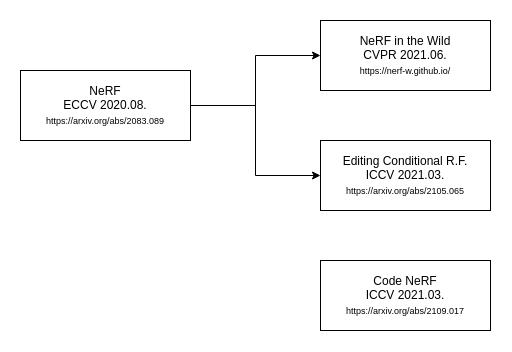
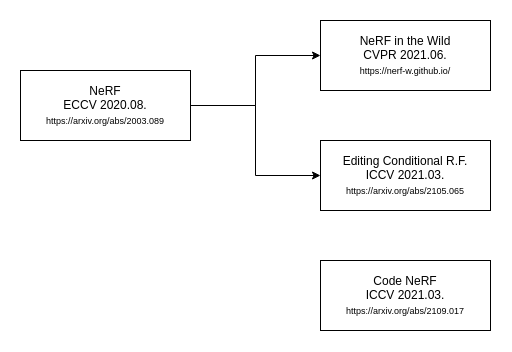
node "NeRF ECCV 2020.08. https://arxiv.org/abs/2083.089": label "NeRF ECCV 2020.08. https://arxiv.org/abs/2083.089" -> "NeRF ECCV 2020.08. https://arxiv.org/abs/2003.089"
